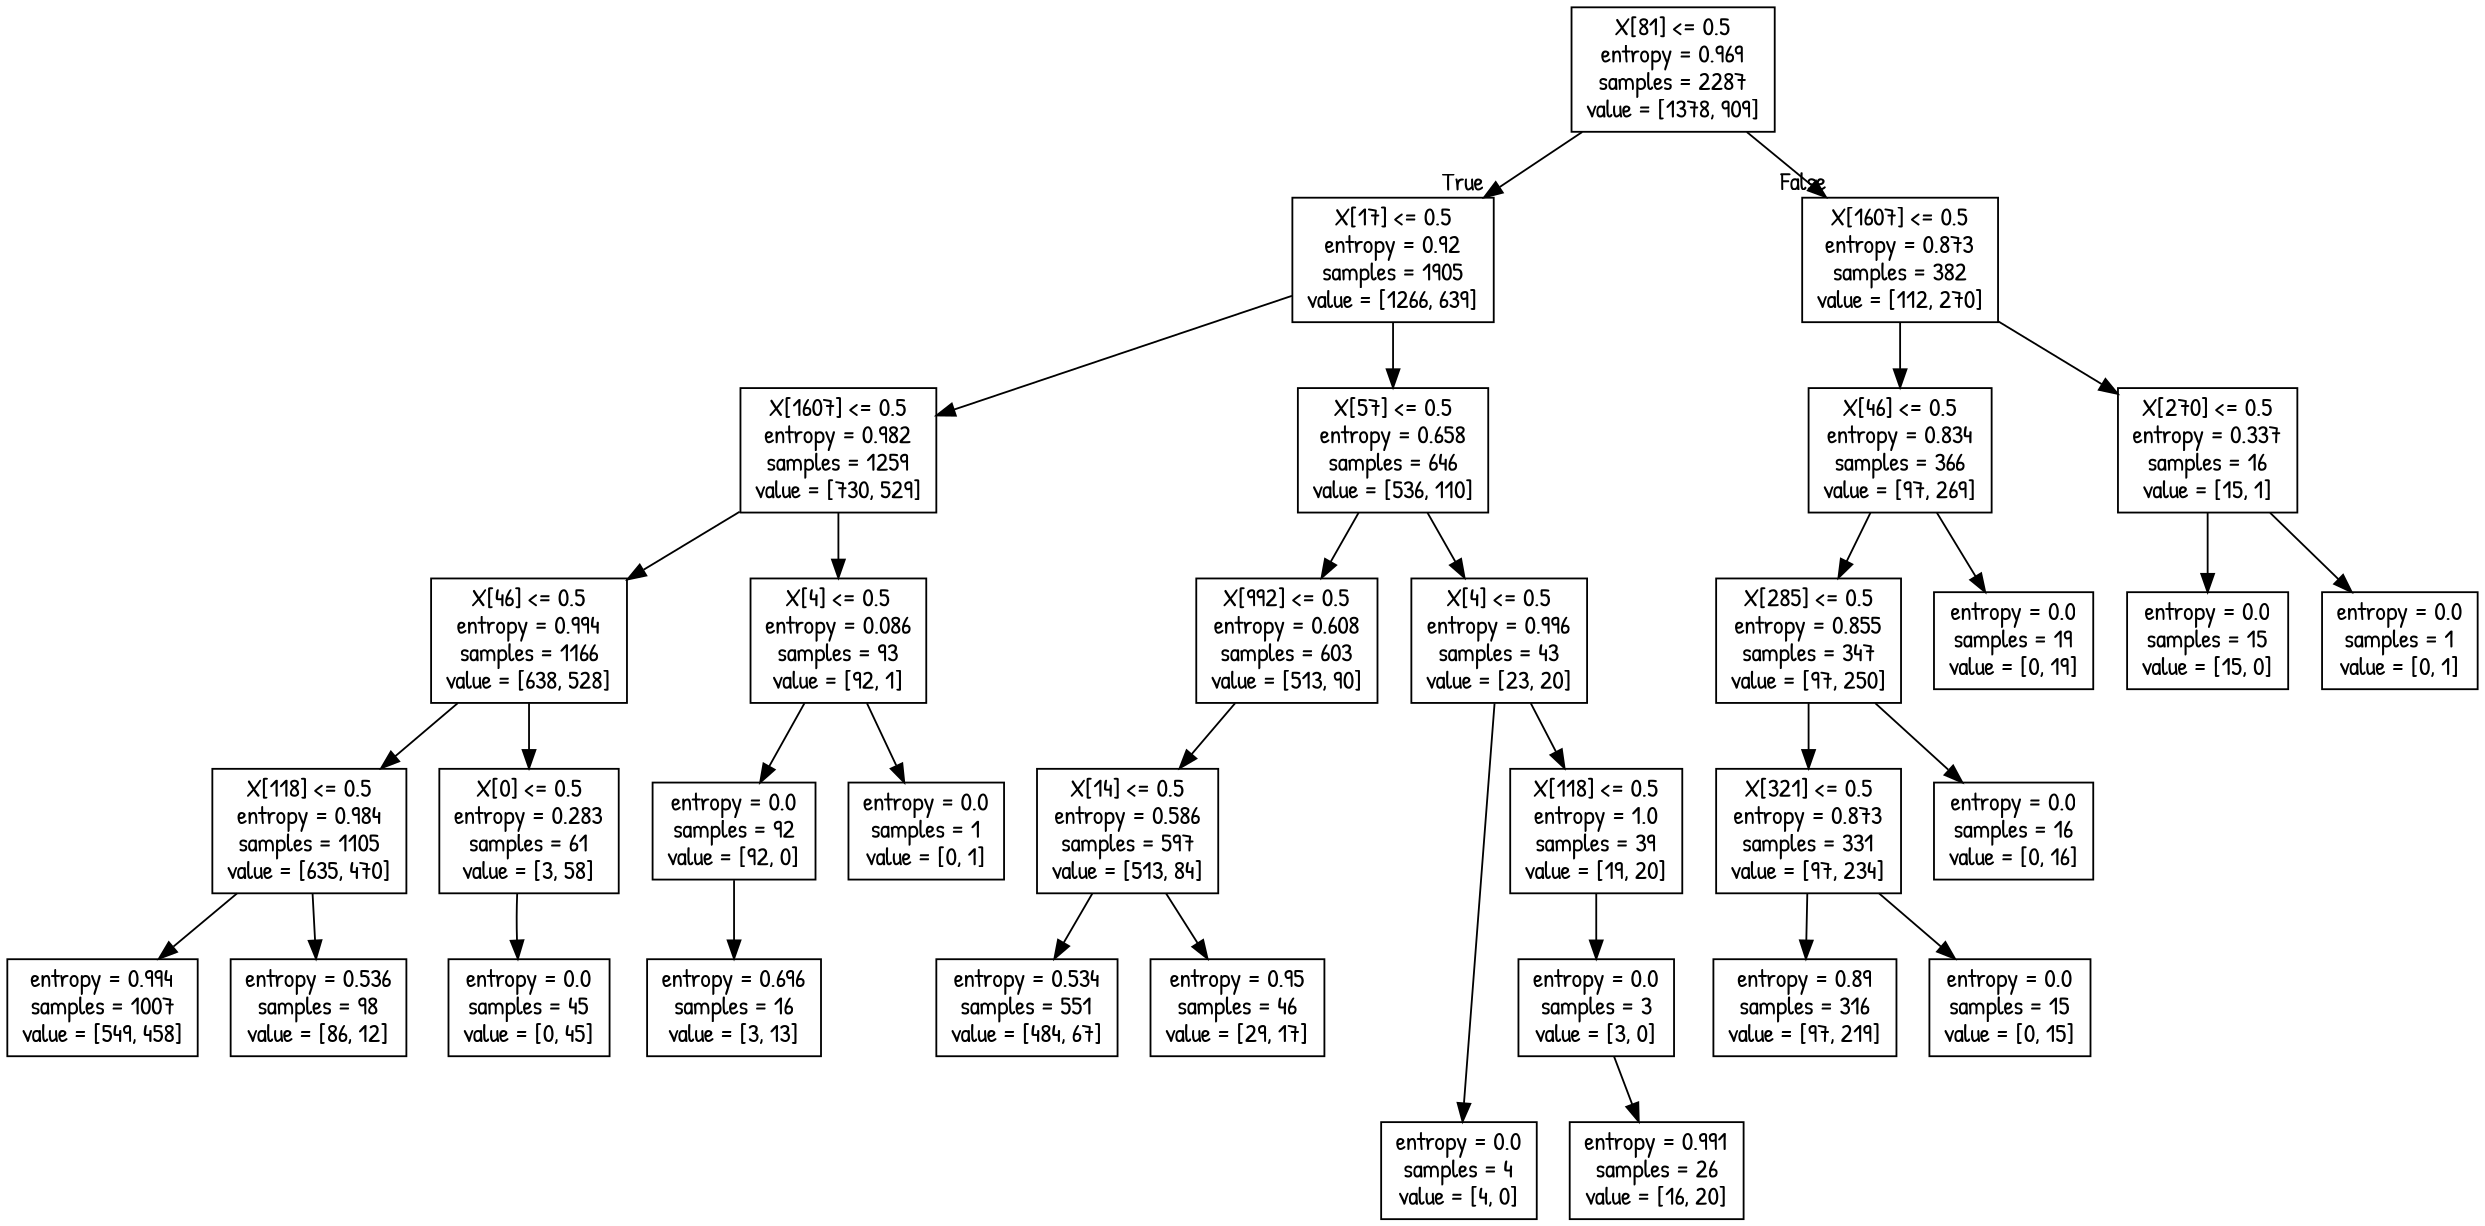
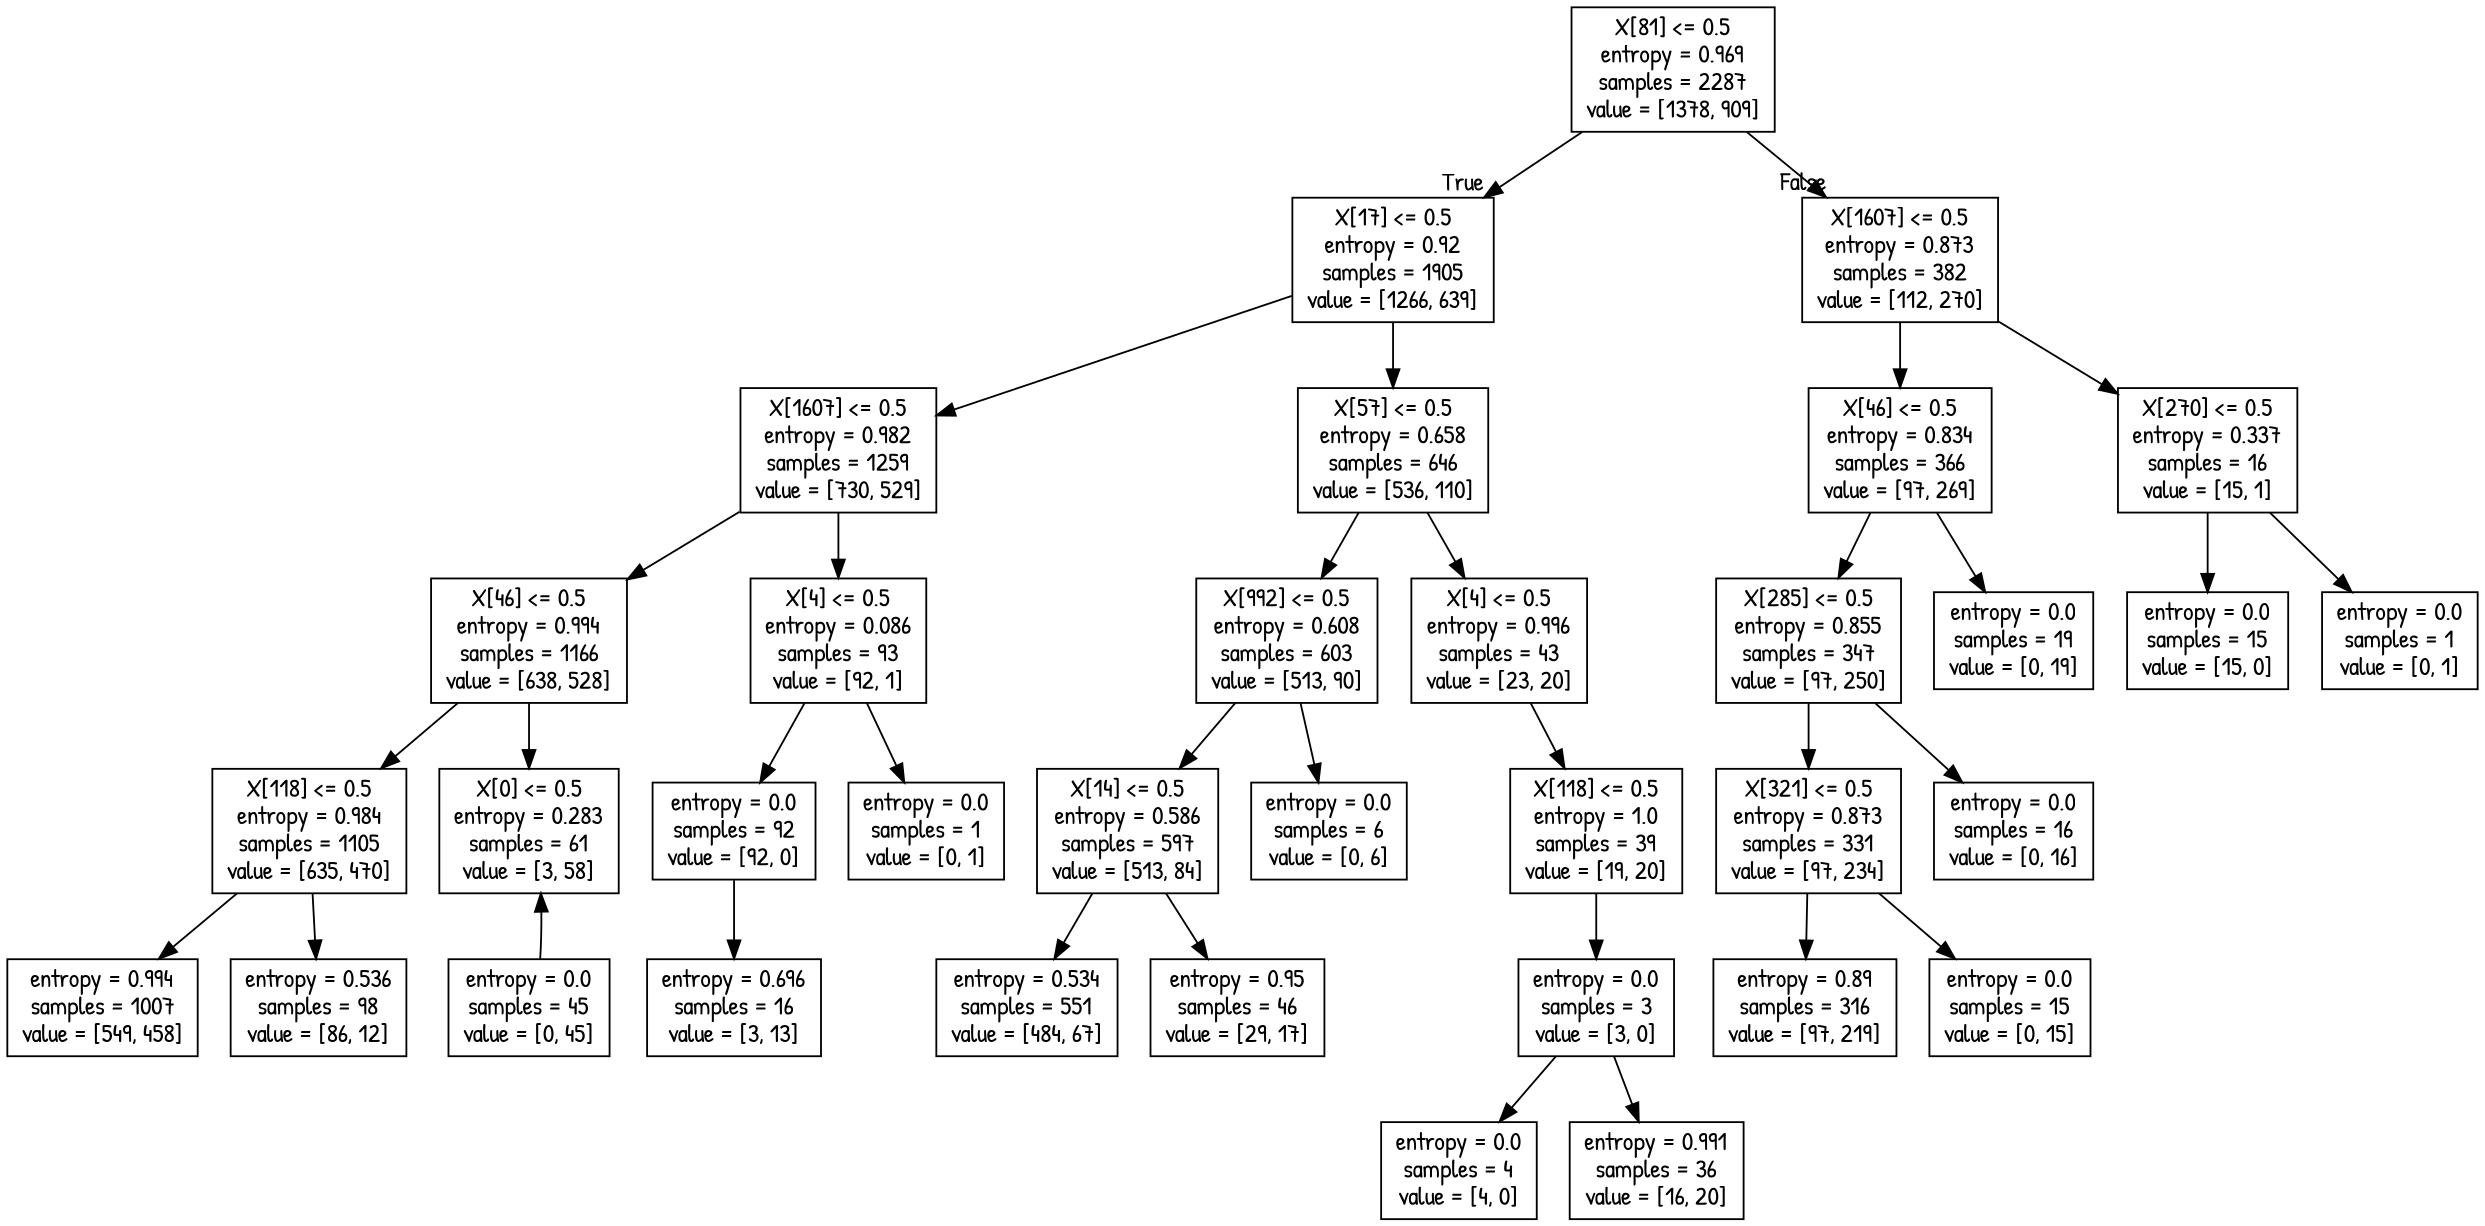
node "entropy = 0.0 samples = 6 value = [0, 6]": added
edge "X[4] <= 0.5 entropy = 0.996 samples = 43 value = [23, 20]" -> "entropy = 0.0 samples = 4 value = [4, 0]": now "entropy = 0.0 samples = 3 value = [3, 0]" -> "entropy = 0.0 samples = 4 value = [4, 0]"
edge "X[0] <= 0.5 entropy = 0.283 samples = 61 value = [3, 58]" -> "entropy = 0.0 samples = 45 value = [0, 45]": reversed
node "entropy = 0.991 samples = 26 value = [16, 20]": label "entropy = 0.991 samples = 26 value = [16, 20]" -> "entropy = 0.991 samples = 36 value = [16, 20]"
